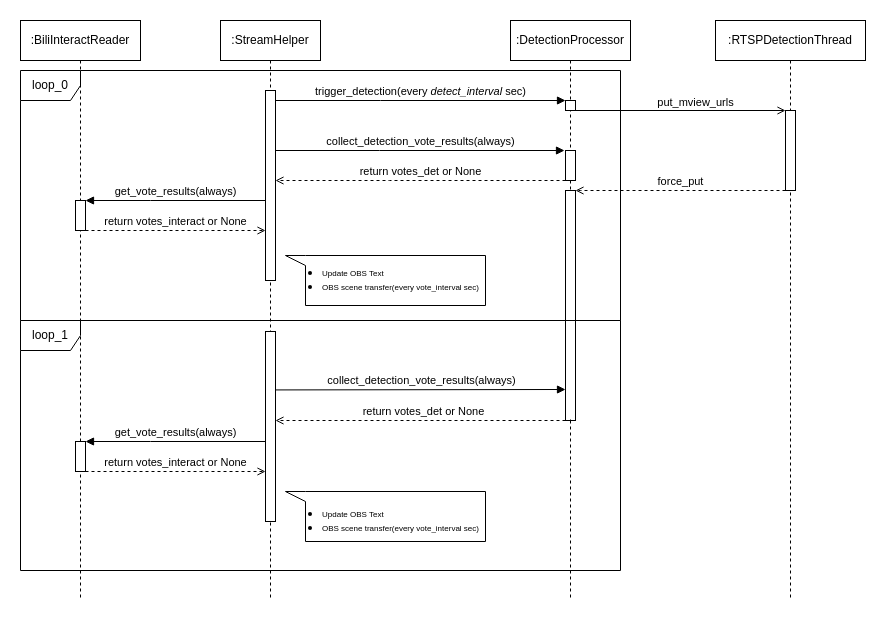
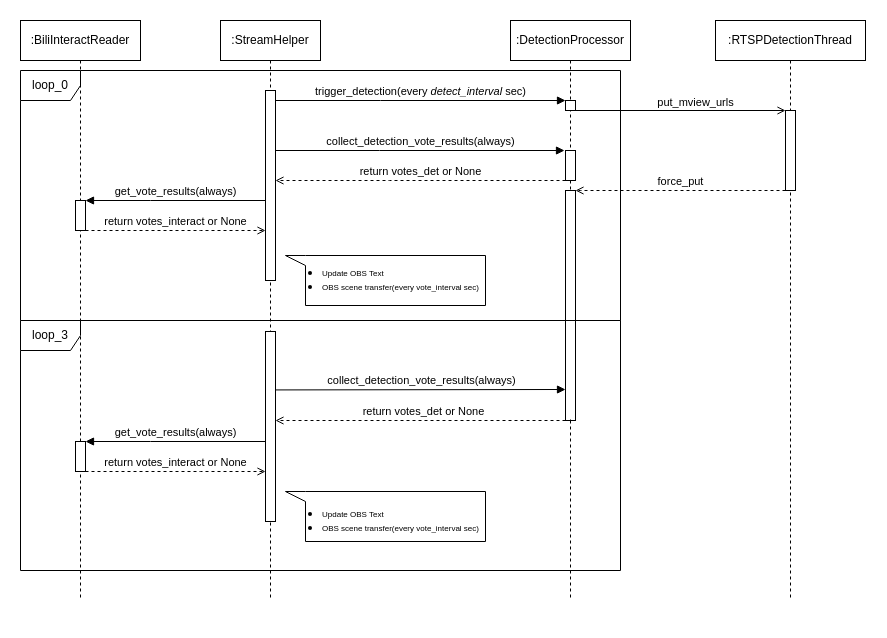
node "loop_1": label "loop_1" -> "loop_3"
